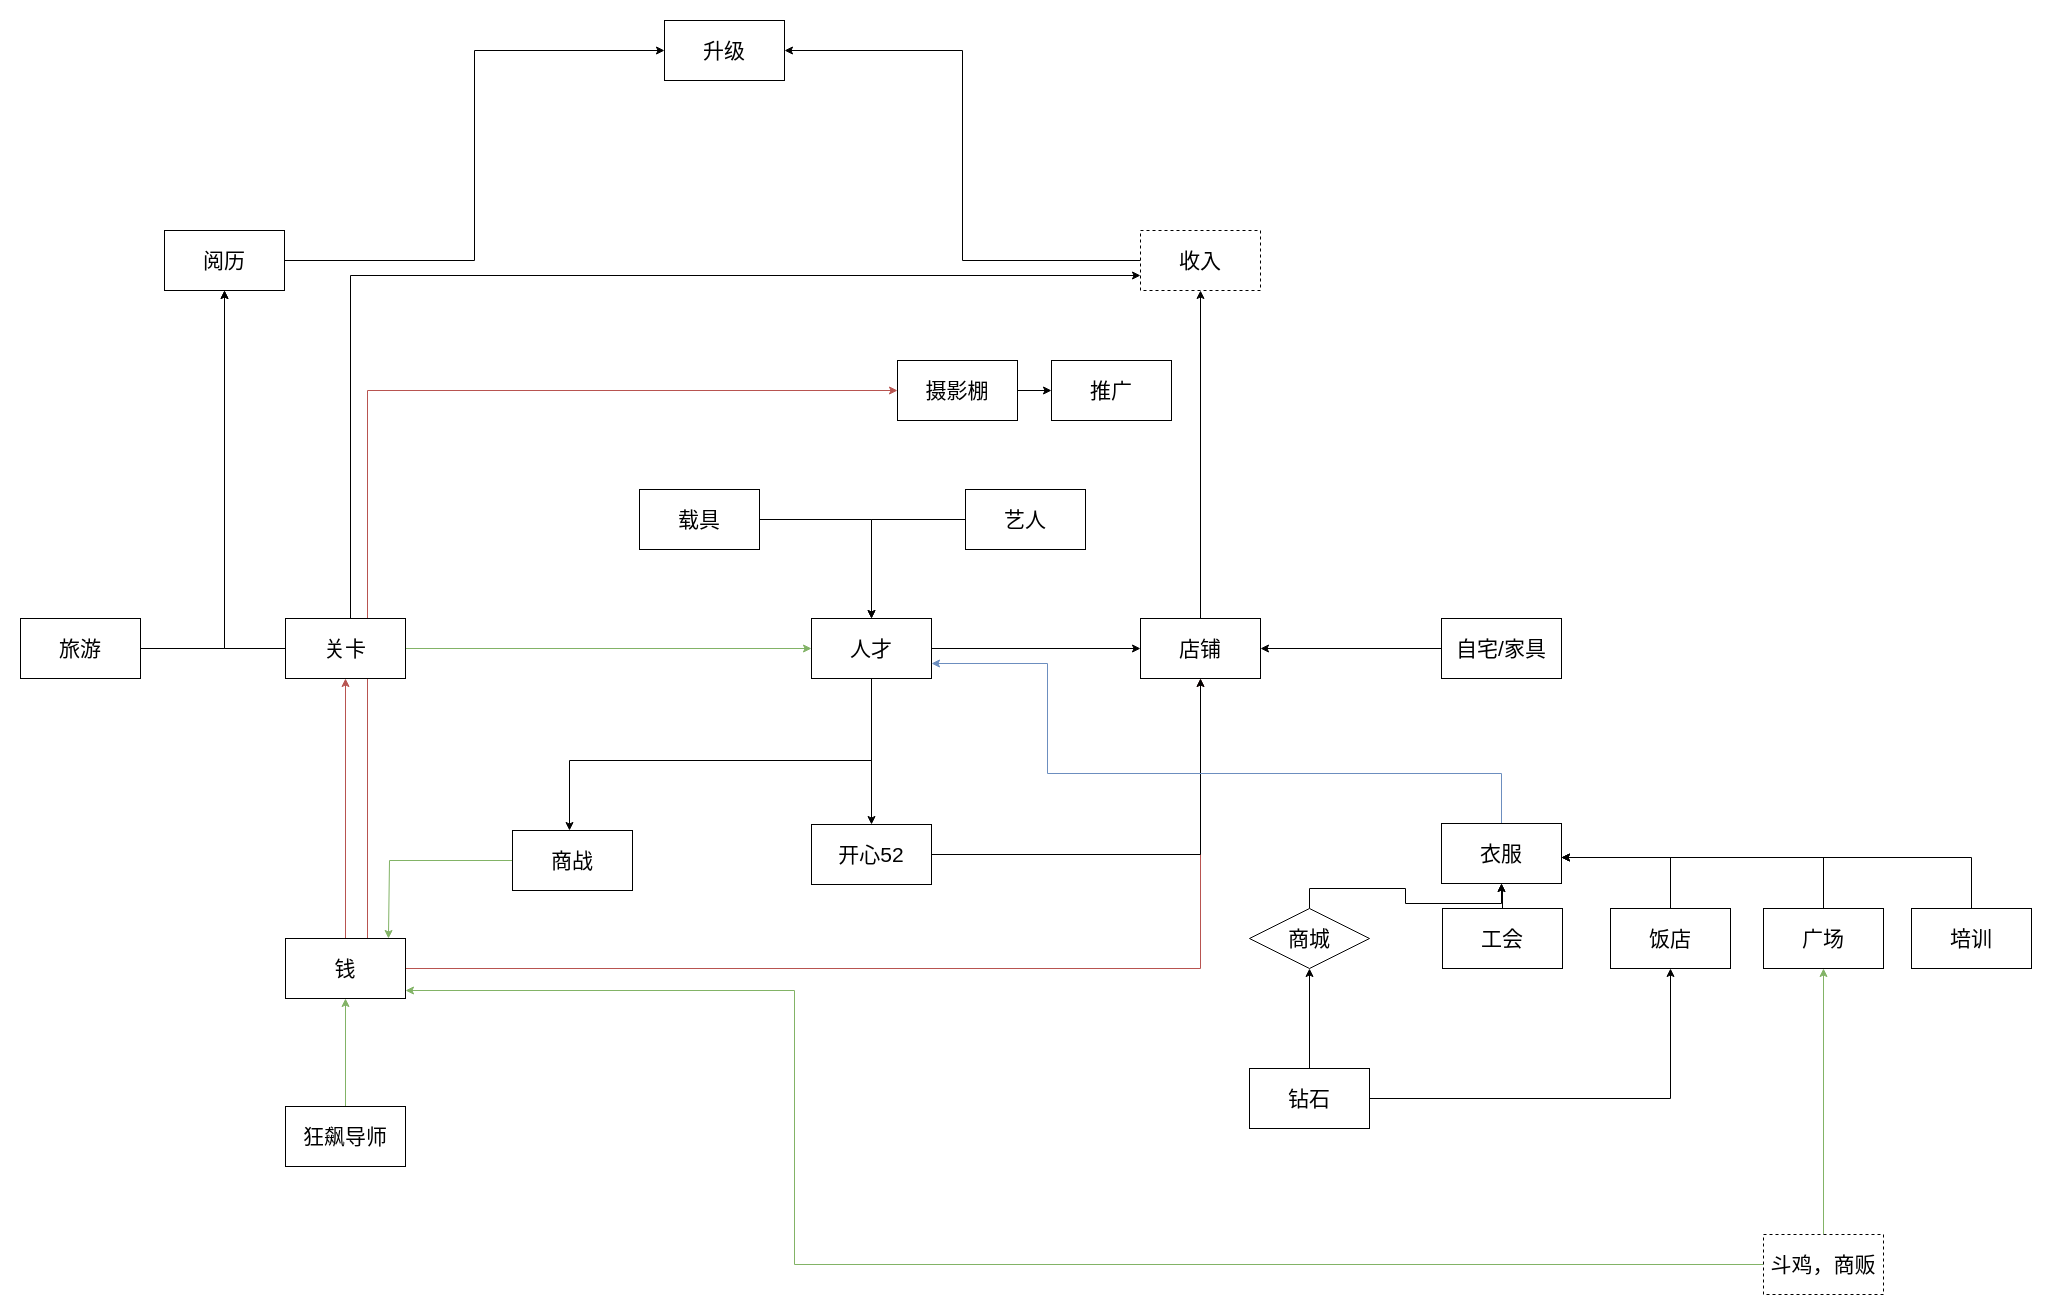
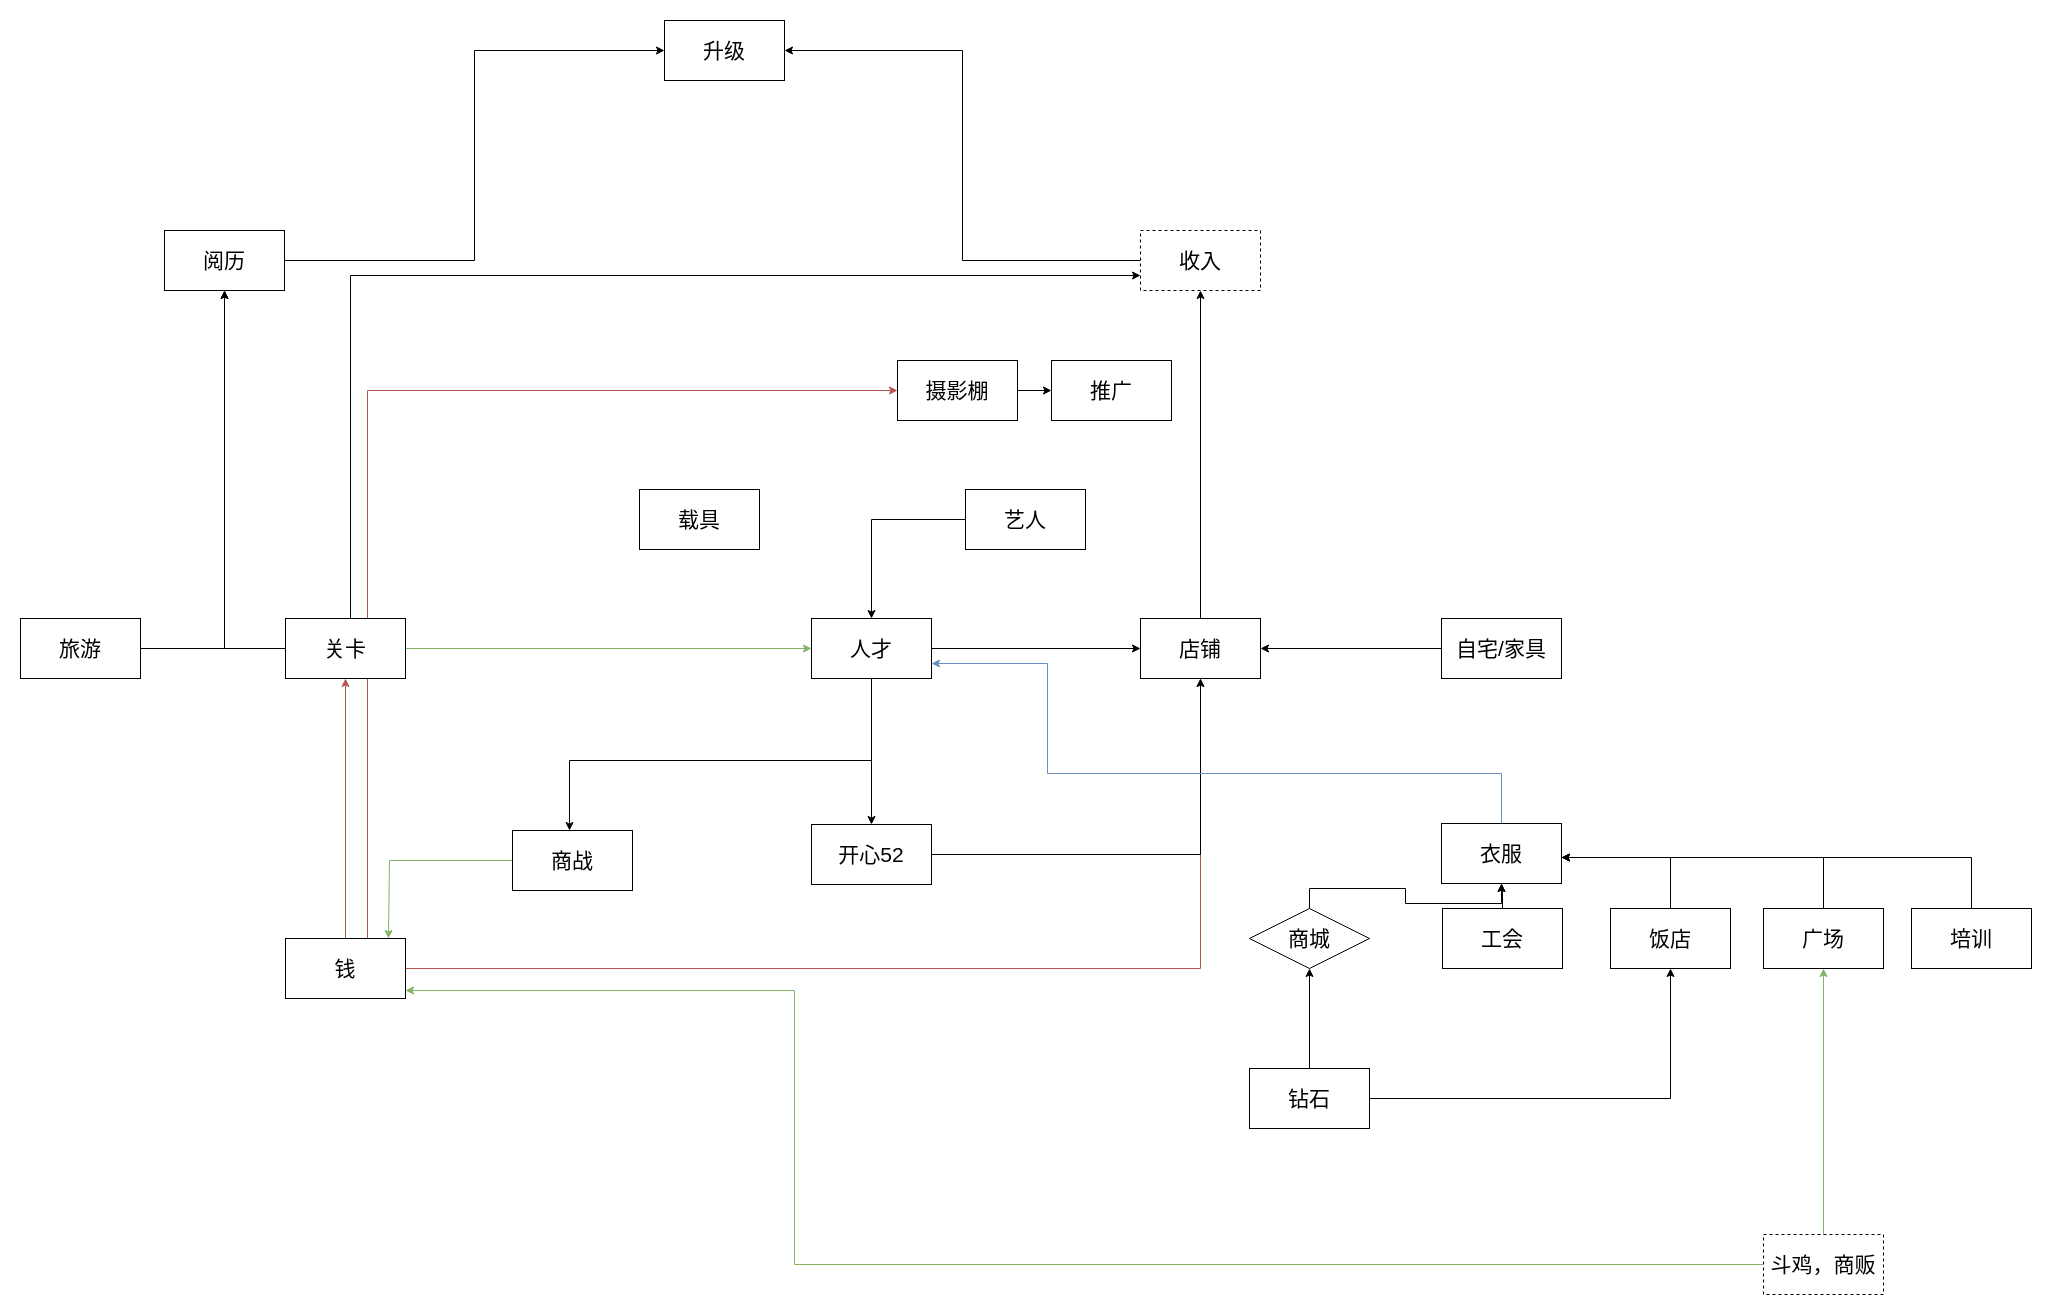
edge "载具" -> "人才": removed
edge "狂飙导师" -> "钱": removed
node "狂飙导师": removed
